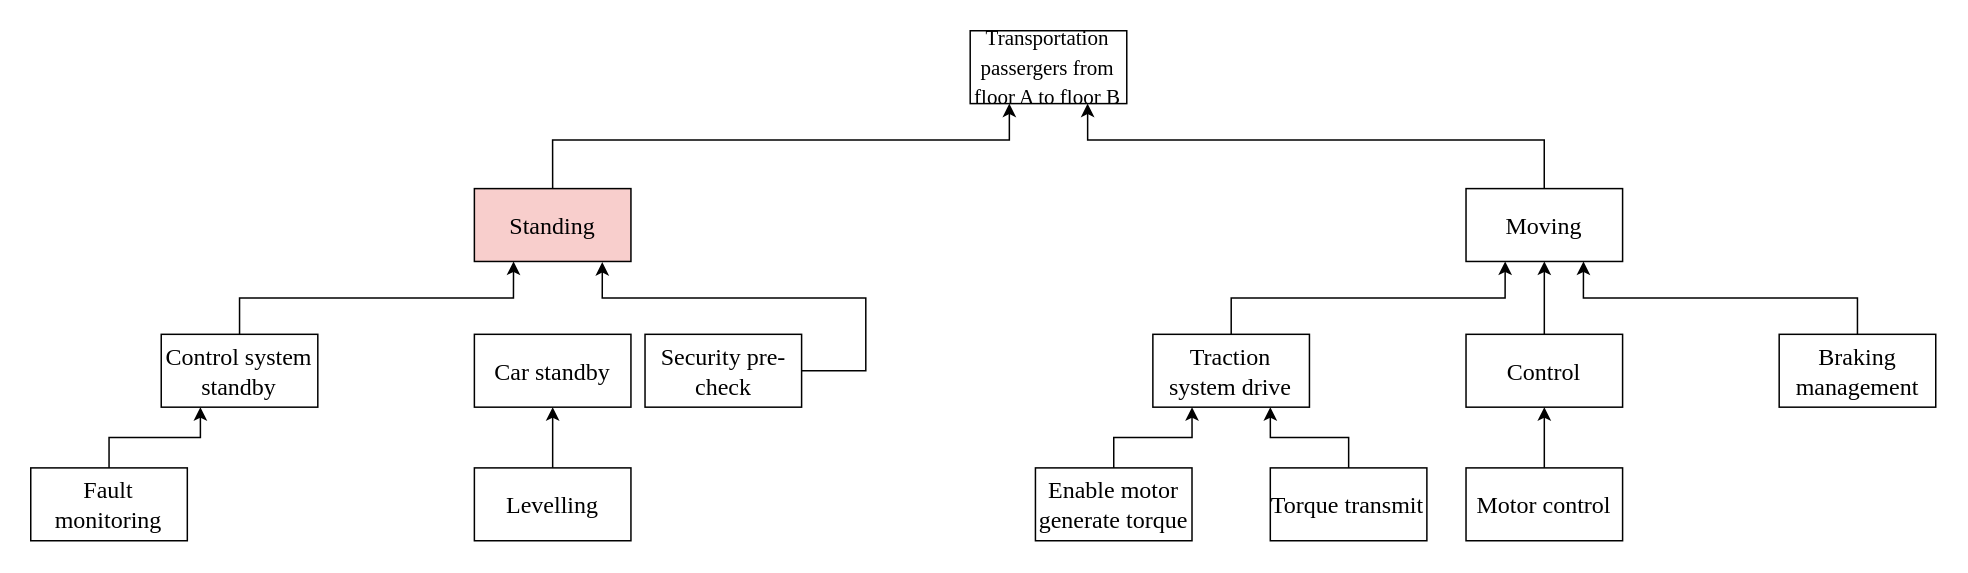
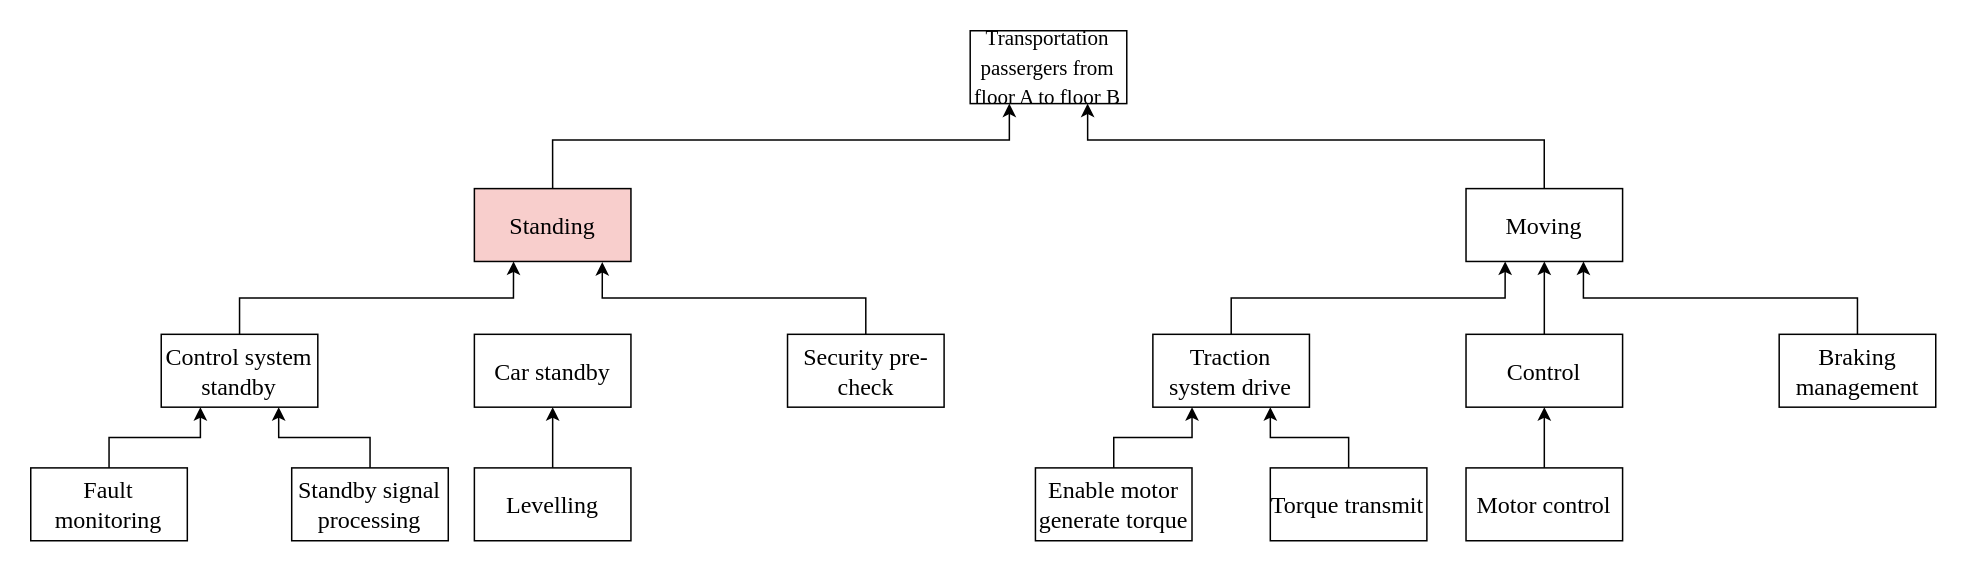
node "Security pre-check": moved (723, 371) -> (866, 371)
edge "Standby signal processing" -> "Control system standby": added
node "Standby signal processing": added
